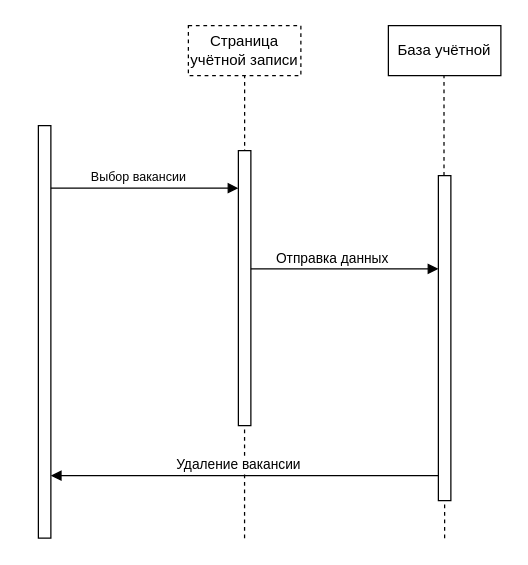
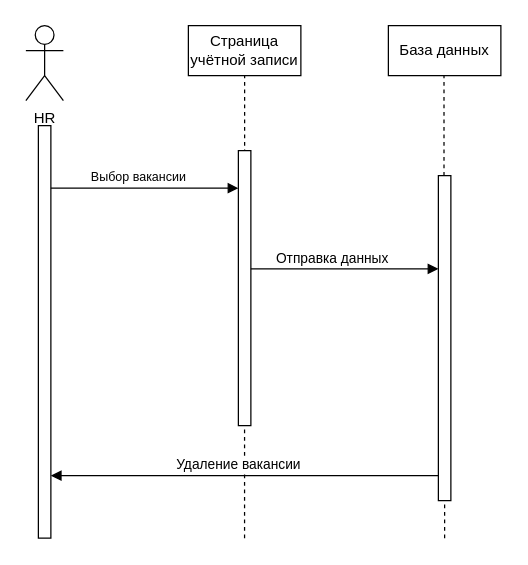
node "Страница учётной записи": style dashed -> solid
node "База учётной": label "База учётной" -> "База данных"
node "HR": added
